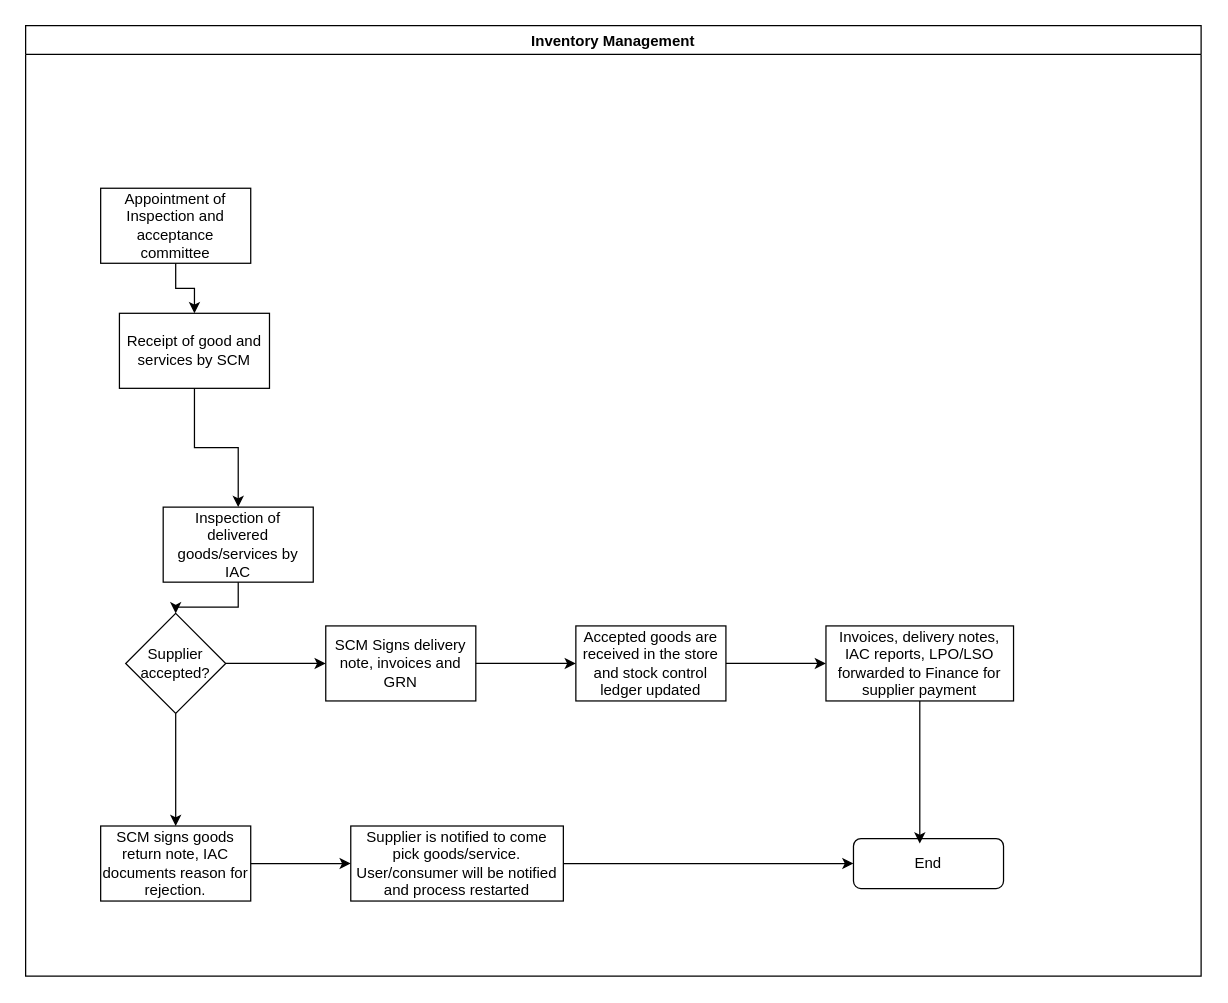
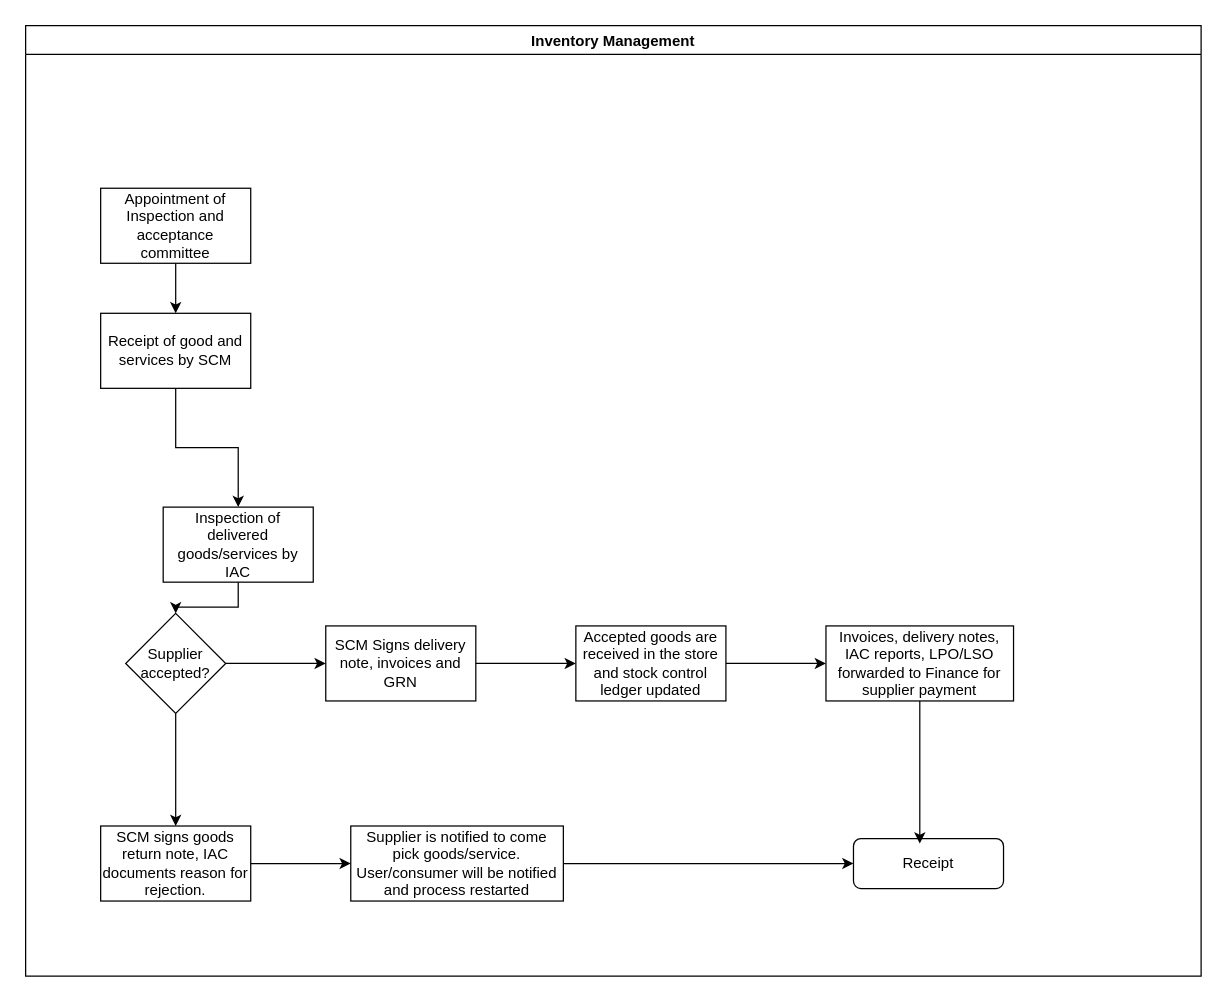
node "Receipt of good and services by SCM": moved (194, 351) -> (176, 351)
node "End": label "End" -> "Receipt"
